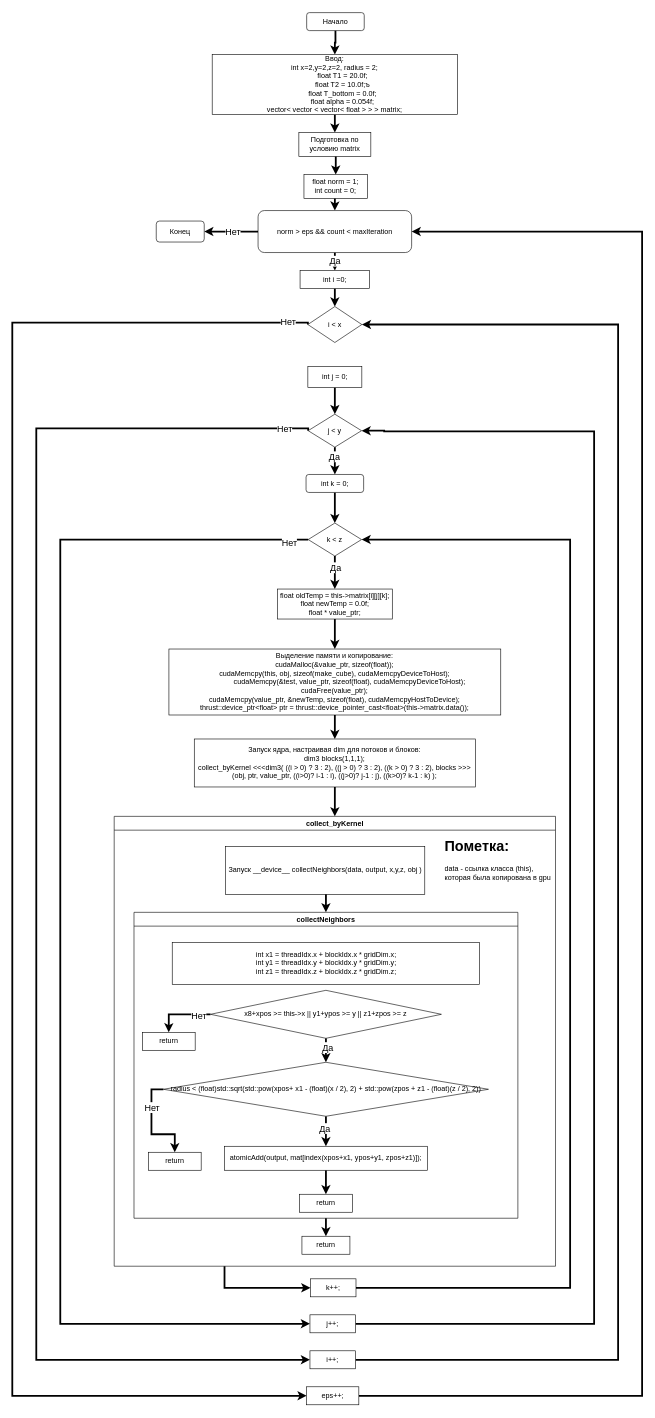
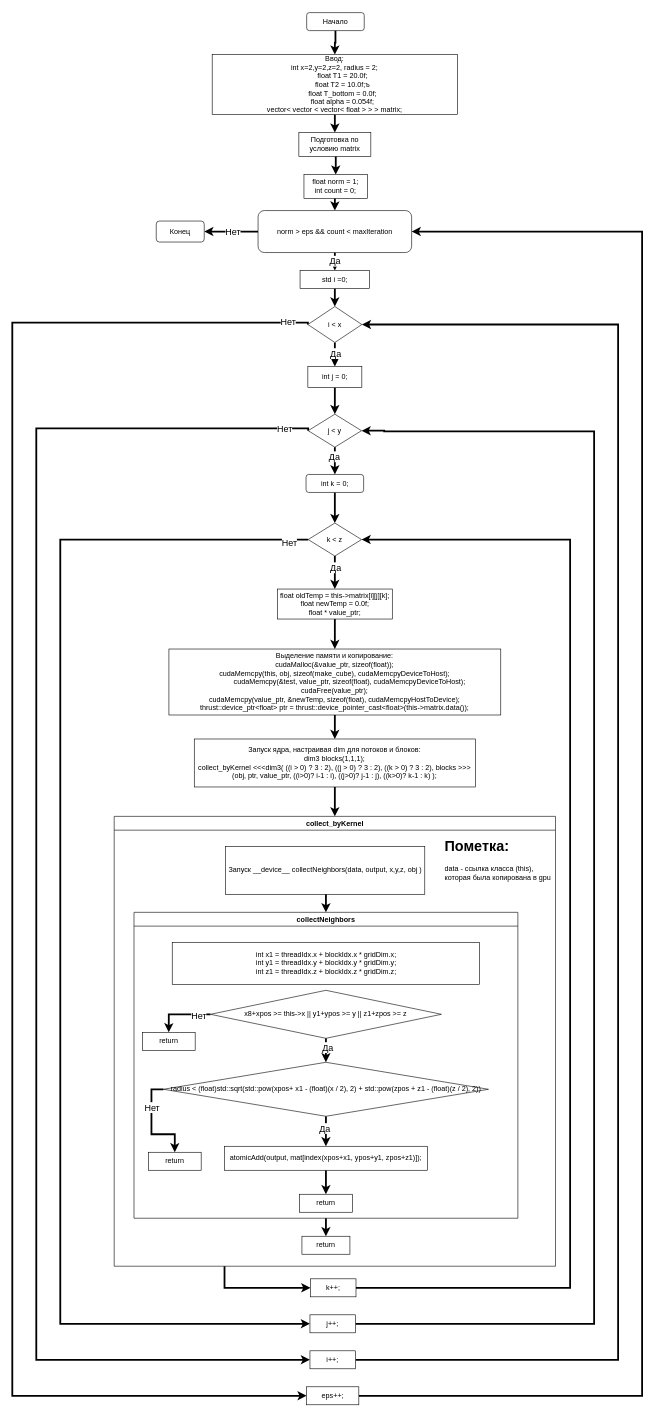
node "int i =0;": label "int i =0;" -> "std i =0;"
edge "i < x" -> "int j = 0;": added, label "Да"
